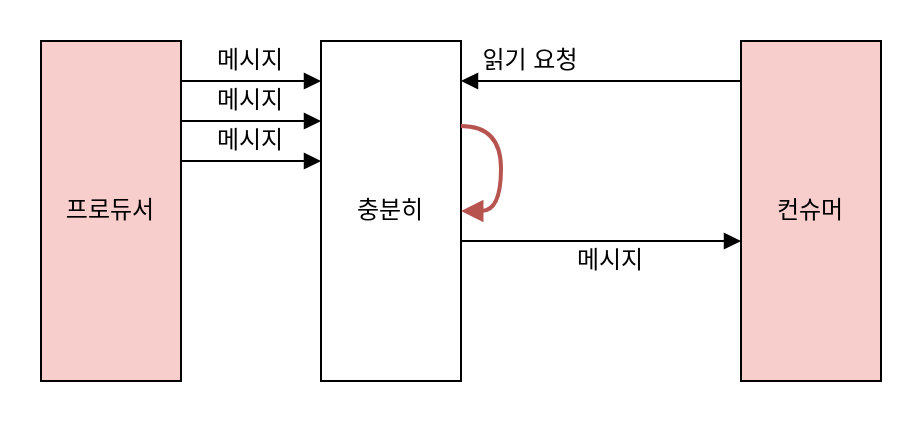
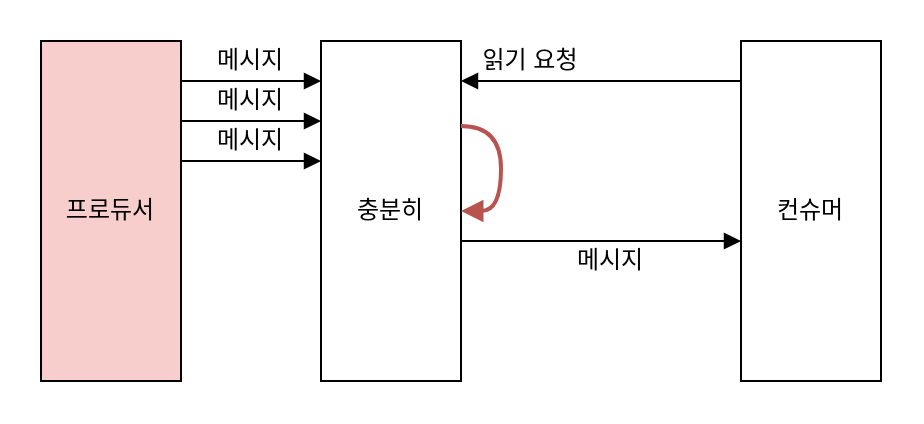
node "컨슈머": fillcolor #f8cecc -> #ffffff
